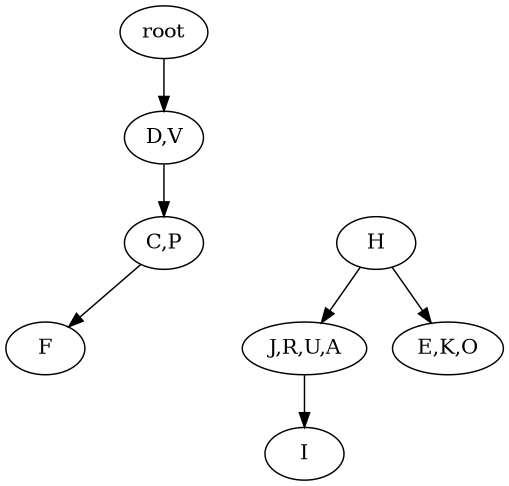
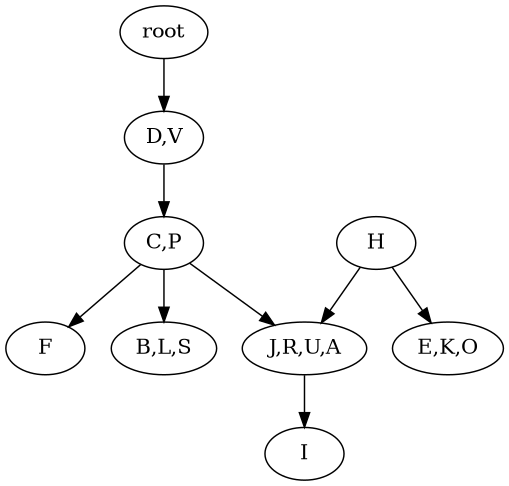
edge "C,P" -> "J,R,U,A": added
node "B,L,S": added
